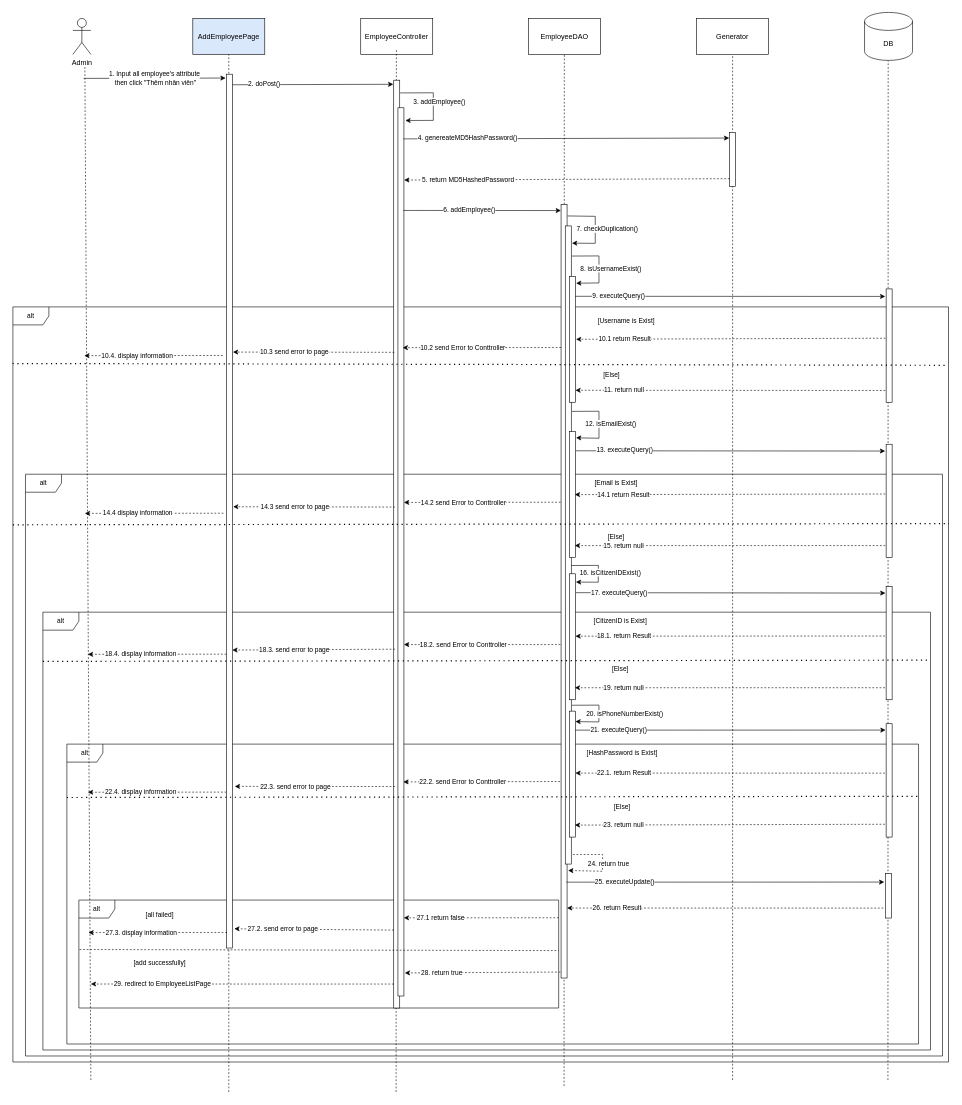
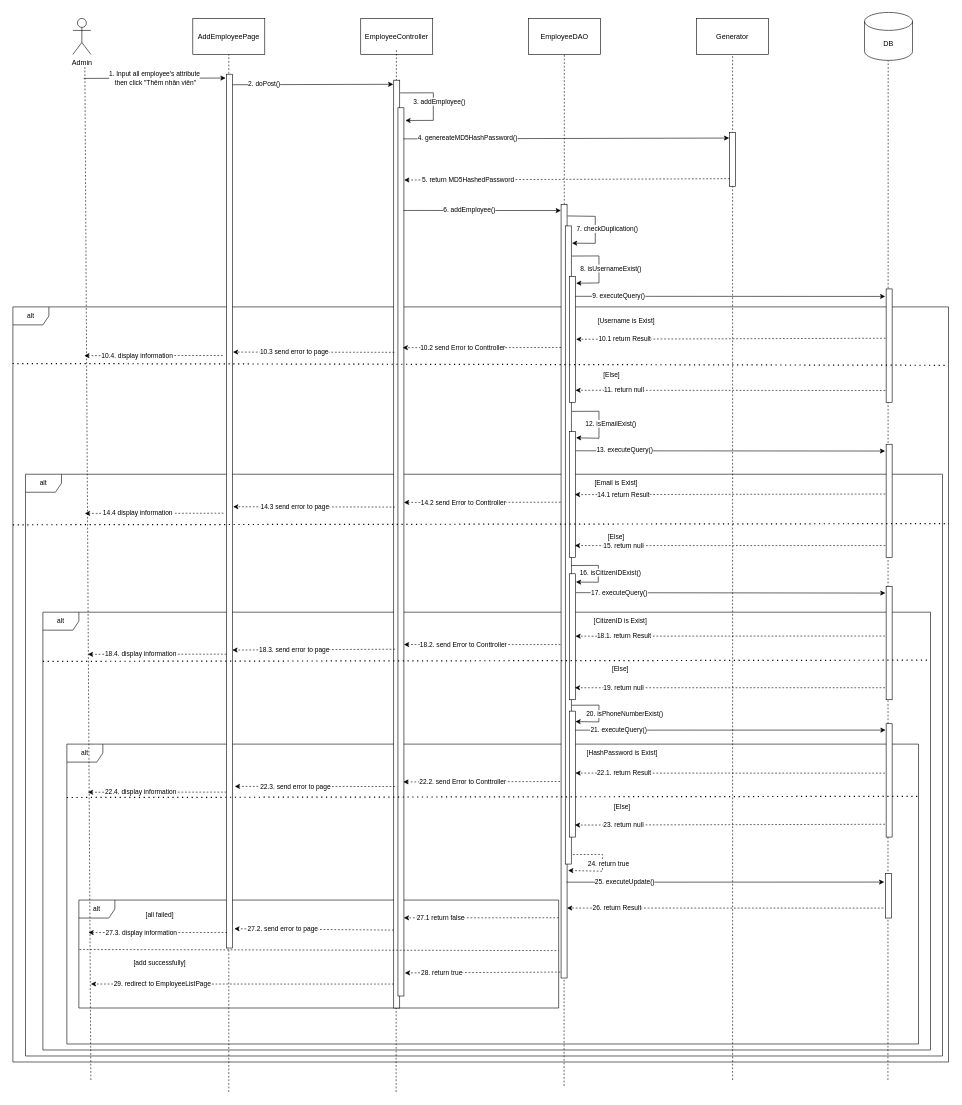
node "AddEmployeePage": fillcolor #dae8fc -> #ffffff
